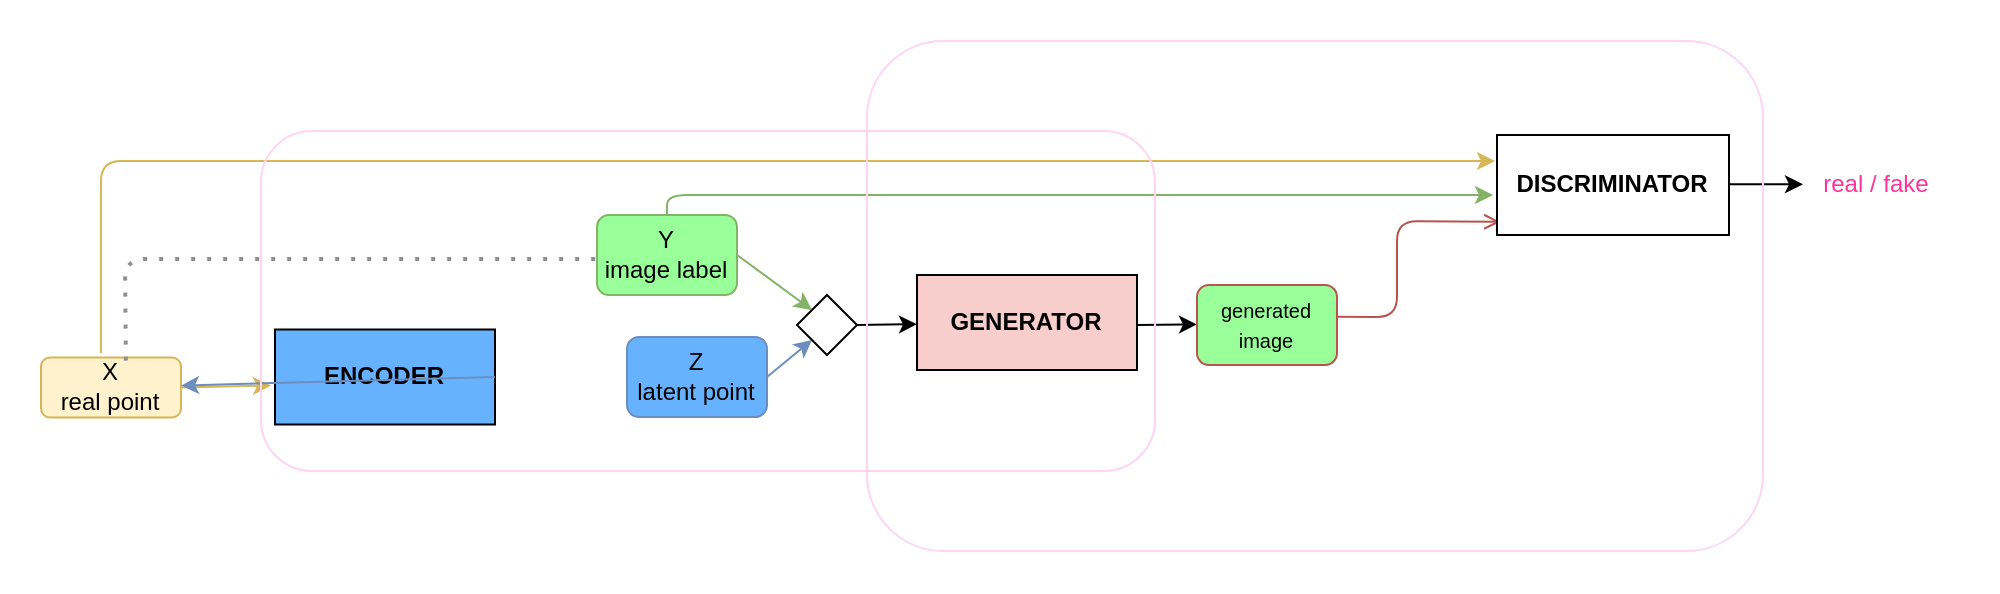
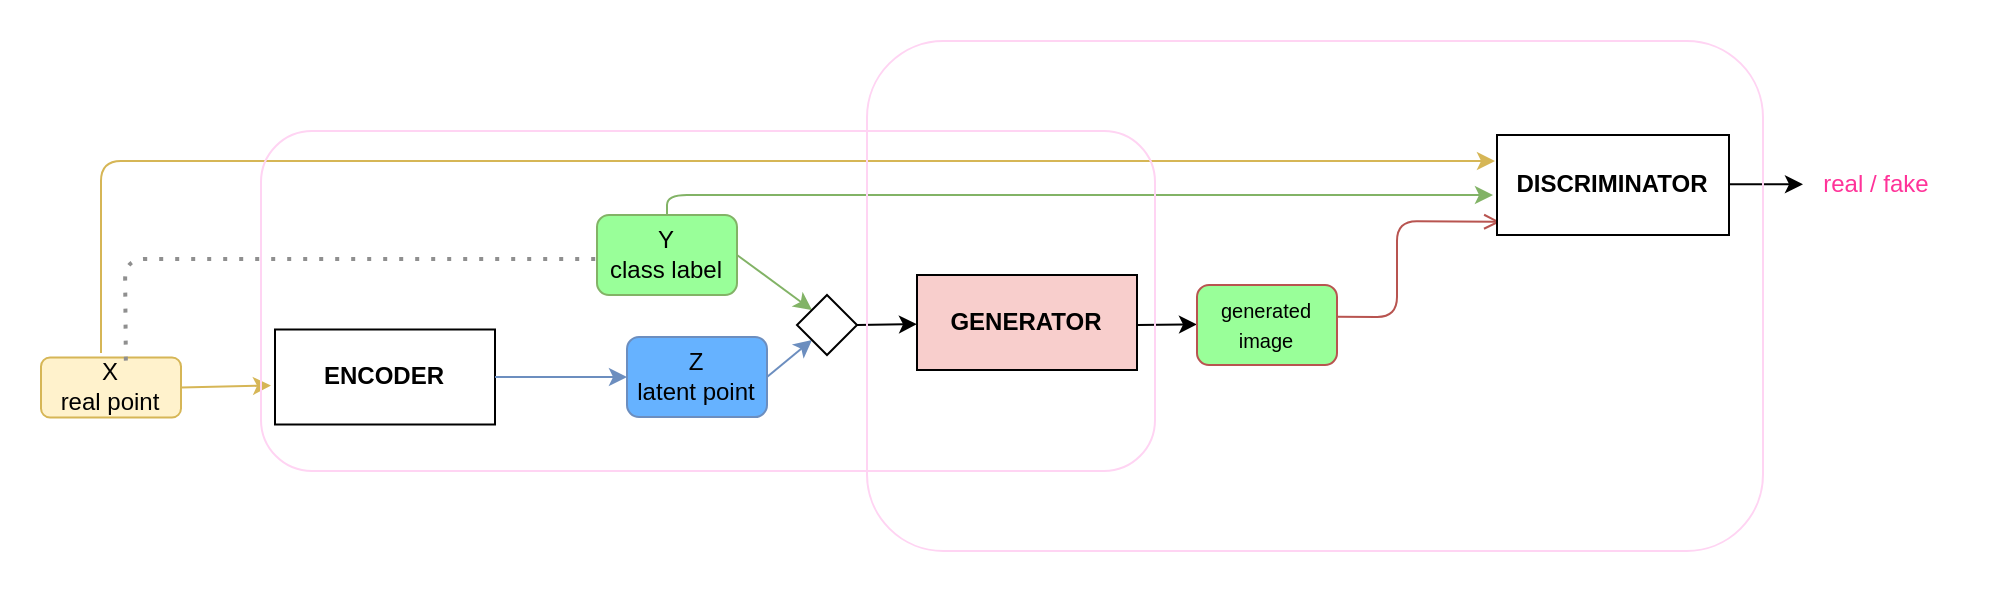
node "Y image label": label "Y image label" -> "Y class label"
node "ENCODER": fillcolor #66b2ff -> #ffffff
edge "ENCODER" -> "X real point": now "ENCODER" -> "Z latent point"
